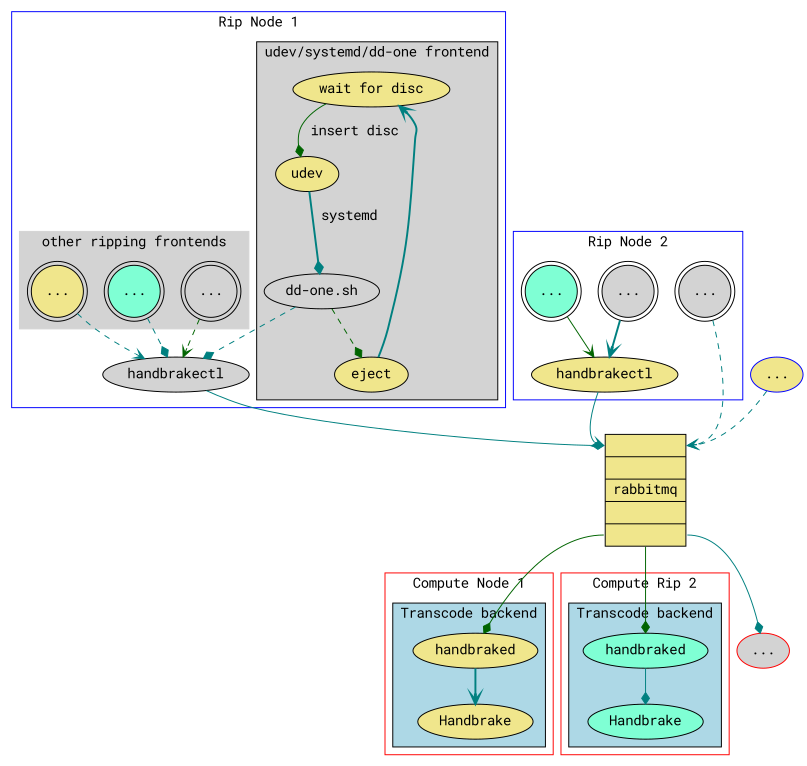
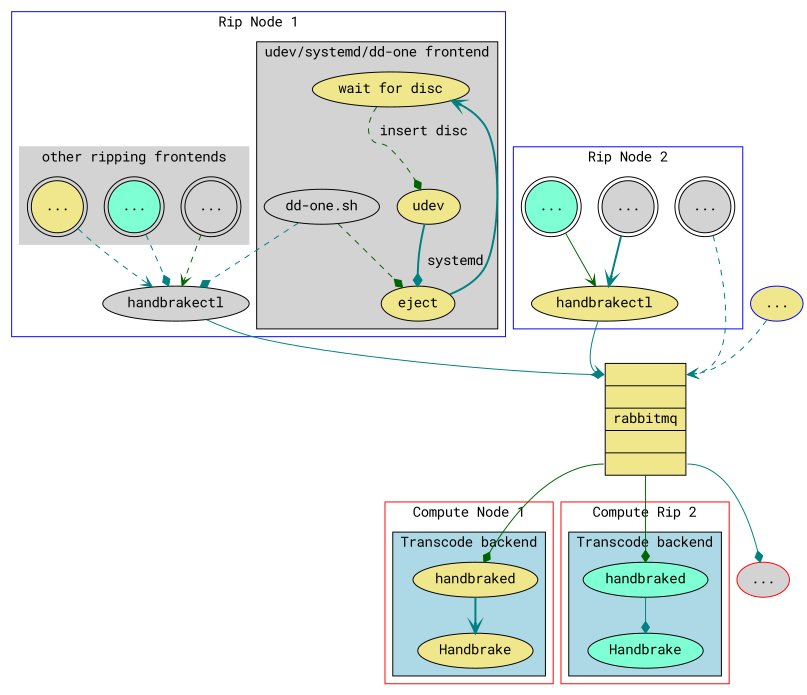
edge "wait for disc" -> "udev": style solid -> dashed
edge "udev" -> "dd-one.sh": now "udev" -> "eject"
